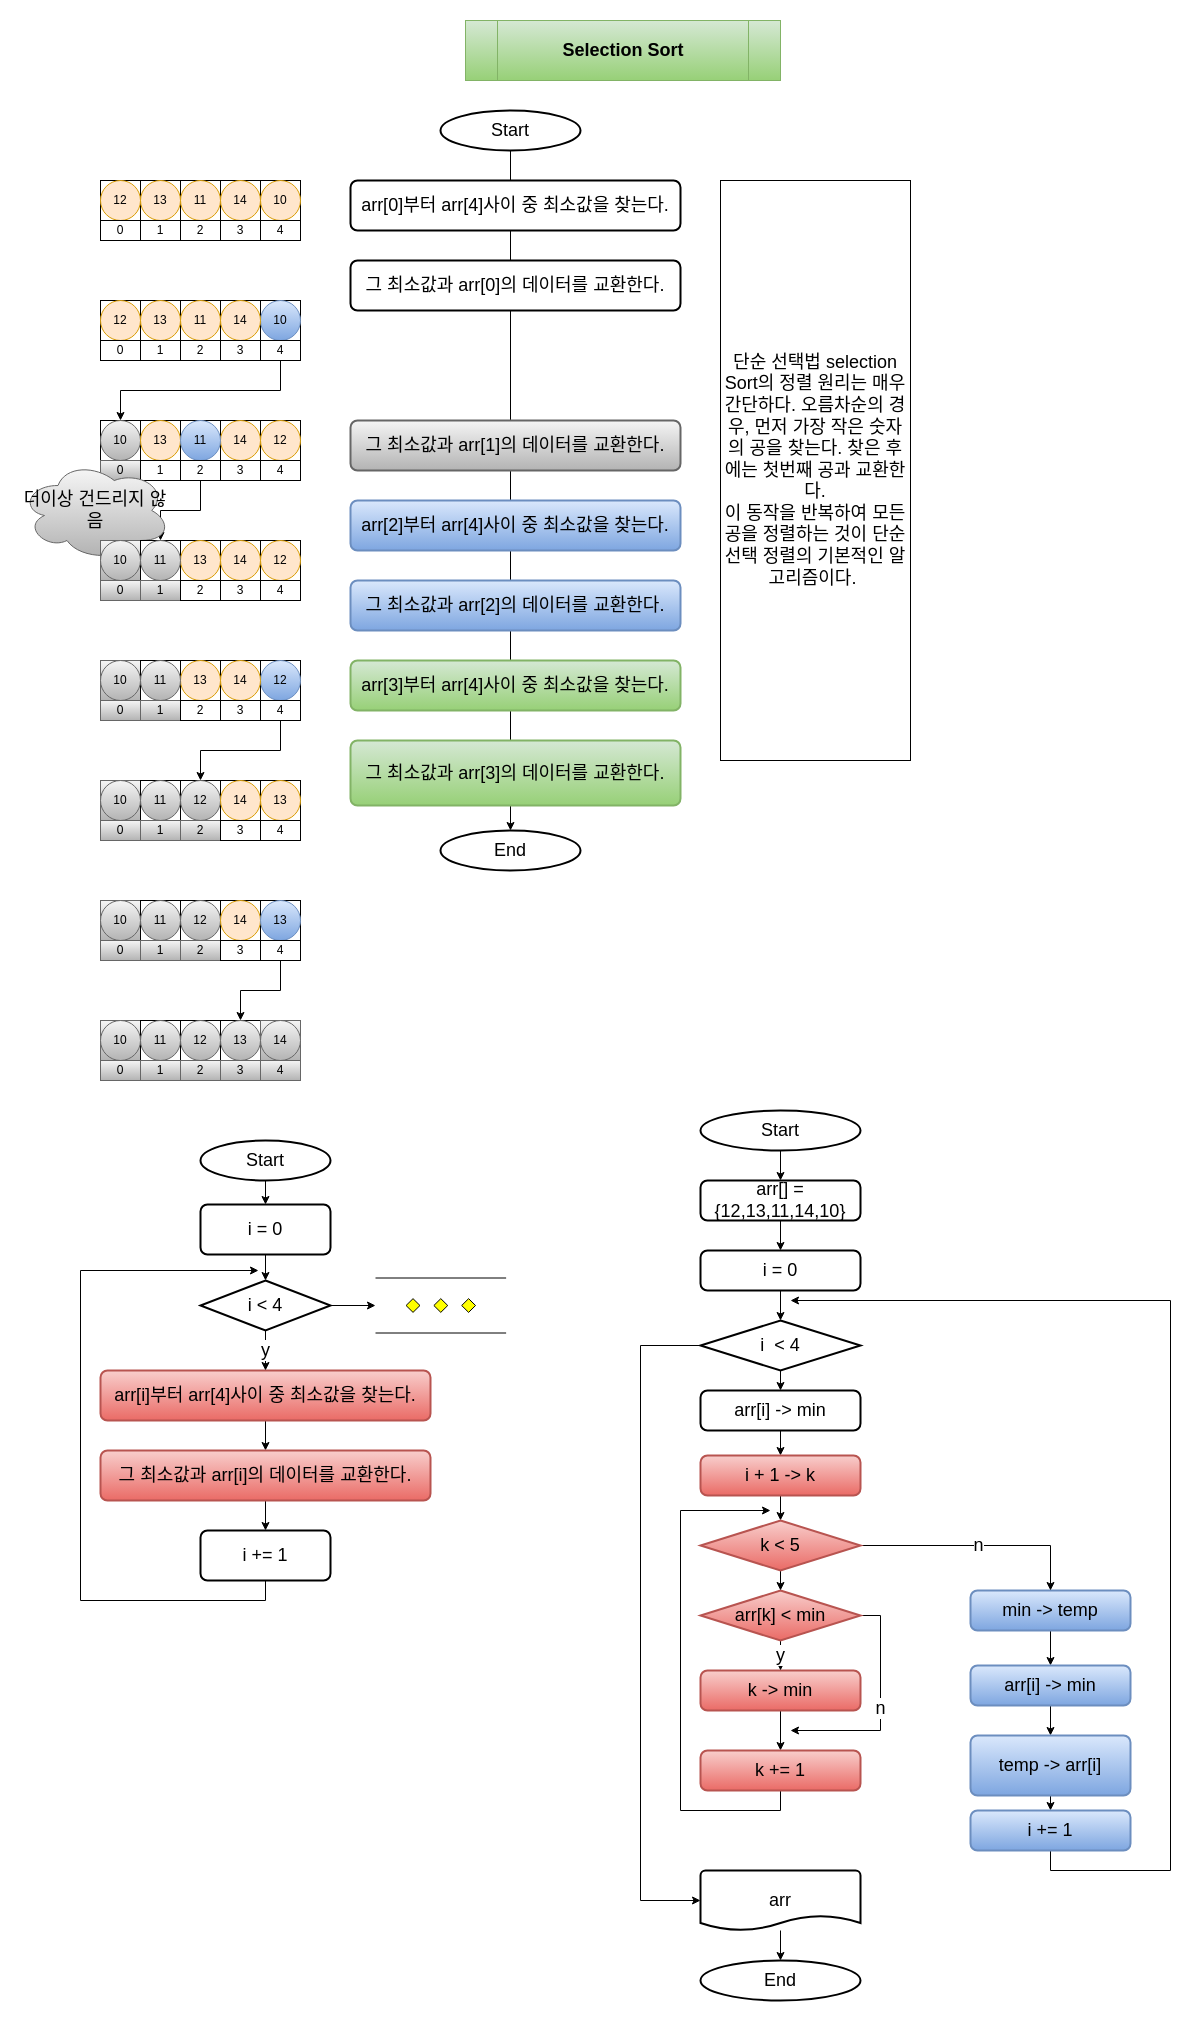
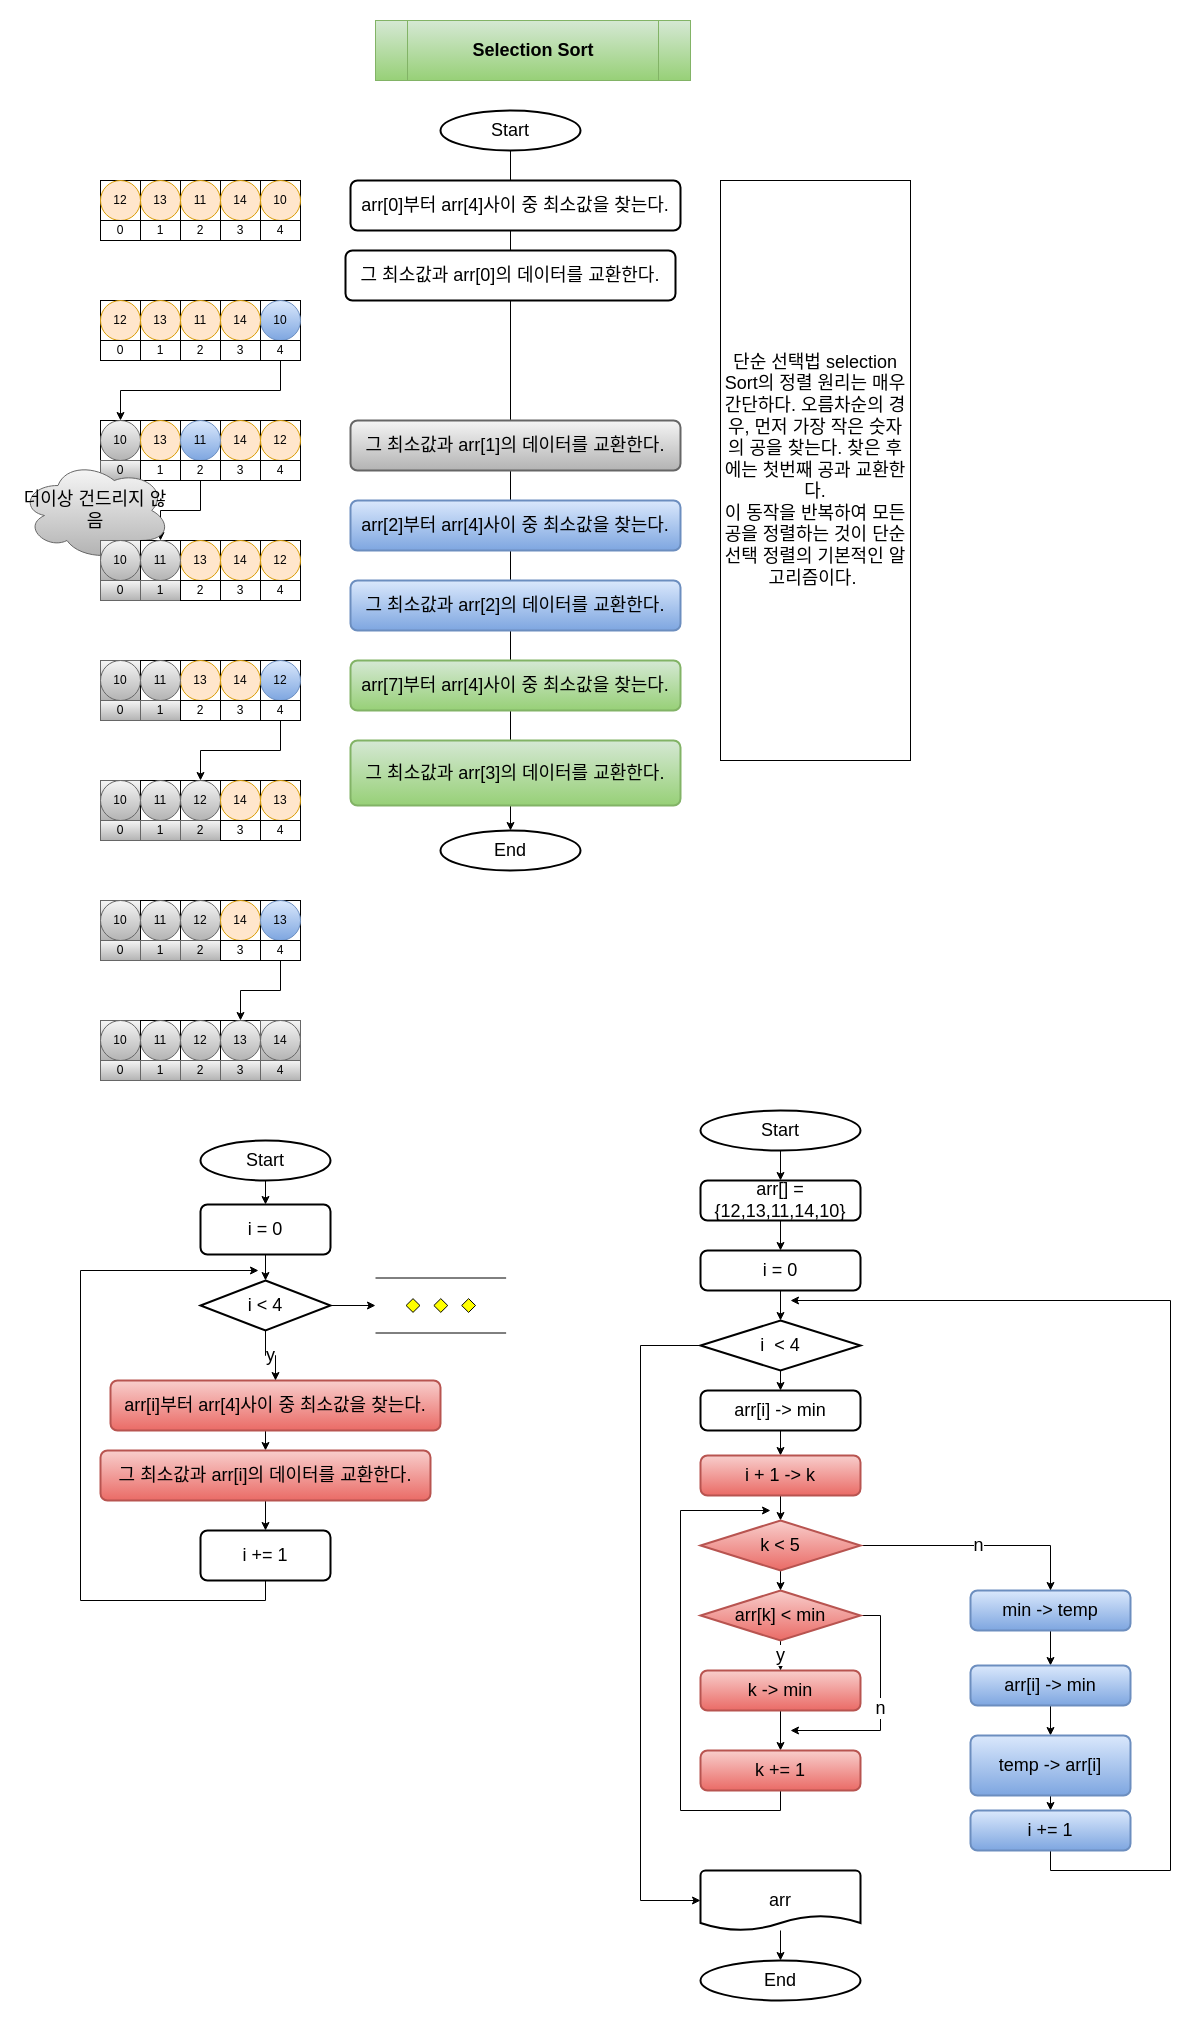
node "Selection Sort": moved (623, 51) -> (533, 51)
node "그 최소값과 arr[0]의 데이터를 교환한다.": moved (516, 286) -> (511, 276)
node "arr[3]부터 arr[4]사이 중 최소값을 찾는다.": label "arr[3]부터 arr[4]사이 중 최소값을 찾는다." -> "arr[7]부터 arr[4]사이 중 최소값을 찾는다."
node "arr[i]부터 arr[4]사이 중 최소값을 찾는다.": moved (266, 1396) -> (276, 1406)
